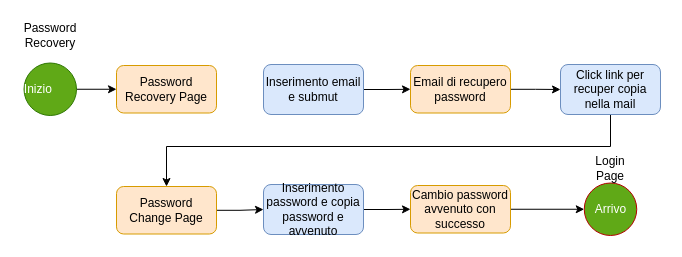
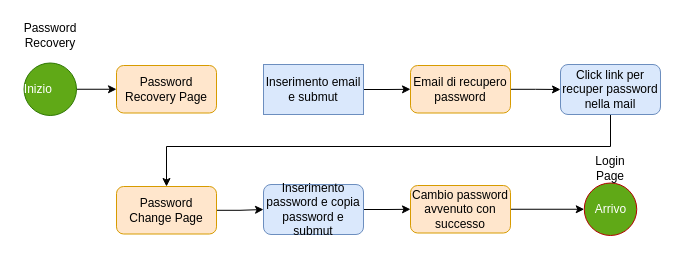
node "Inserimento email e submut": shape rounded rectangle -> rectangle
node "Click link per recuper copia nella mail": label "Click link per recuper copia nella mail" -> "Click link per recuper password nella mail"
node "Inserimento password e copia password e avvenuto": label "Inserimento password e copia password e avvenuto" -> "Inserimento password e copia password e submut"
